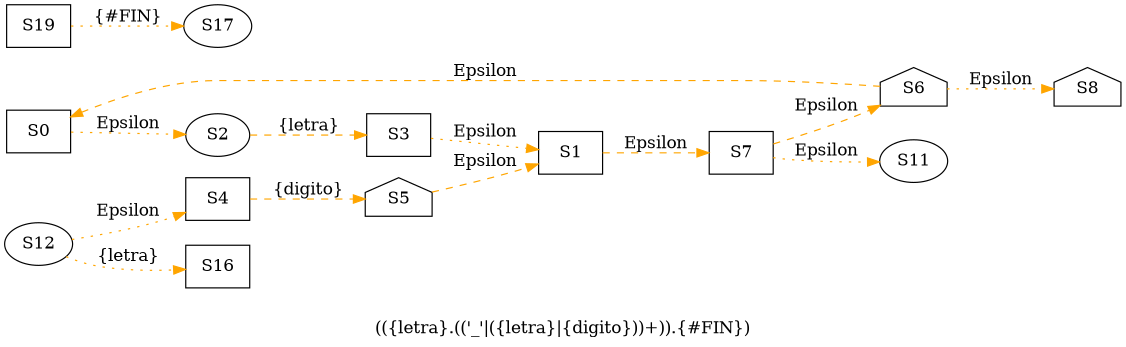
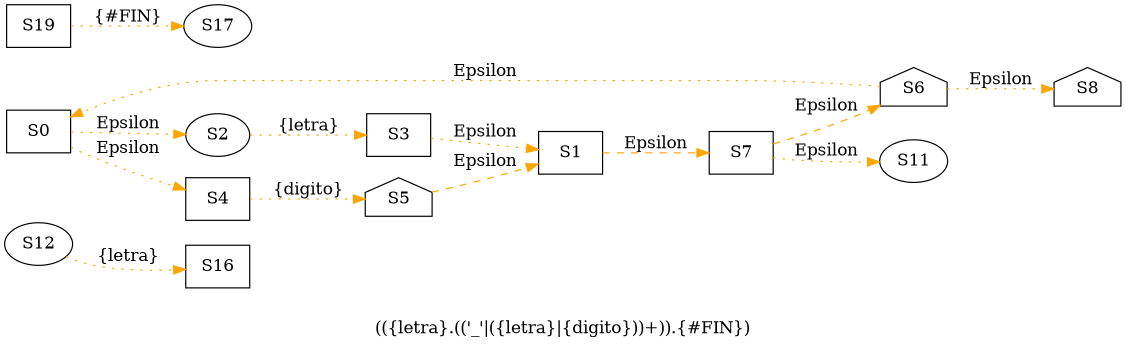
edge "S6" -> "S0": style dashed -> dotted
edge "S2" -> "S3": style dashed -> dotted
edge "S4" -> "S5": style dashed -> dotted
edge "S12" -> "S4": now "S0" -> "S4"
